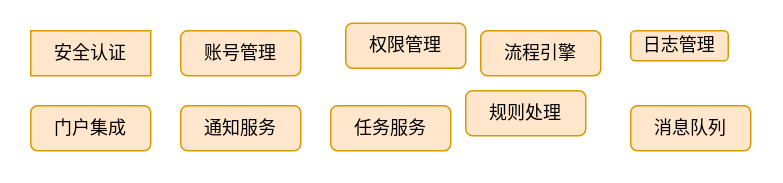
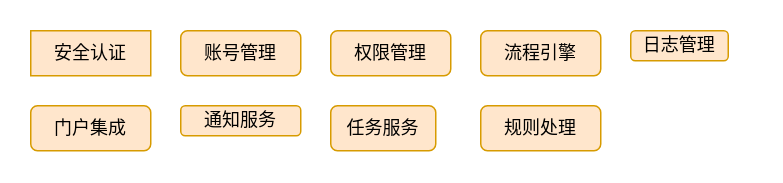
node "权限管理": moved (406, 46) -> (391, 53)
node "规则处理": moved (526, 113) -> (541, 128)
node "通知服务": size 120x45 -> 120x30
node "任务服务": size 120x45 -> 105x45
node "消息队列": removed
